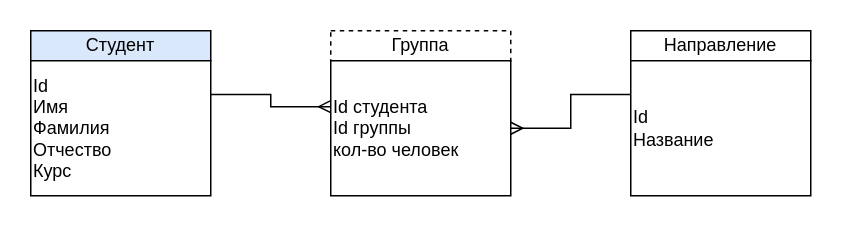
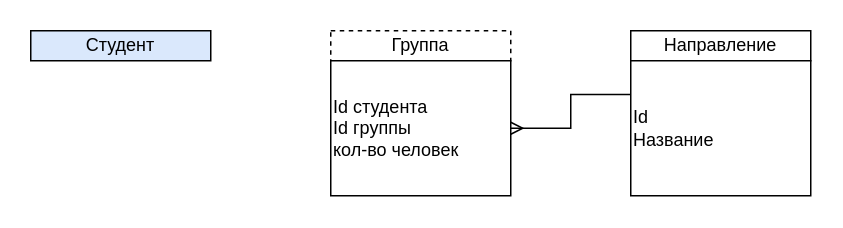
edge "Id Имя Фамилия Отчество Курс" -> "Id студента Id группы кол-во человек": removed
node "Id Имя Фамилия Отчество Курс": removed
